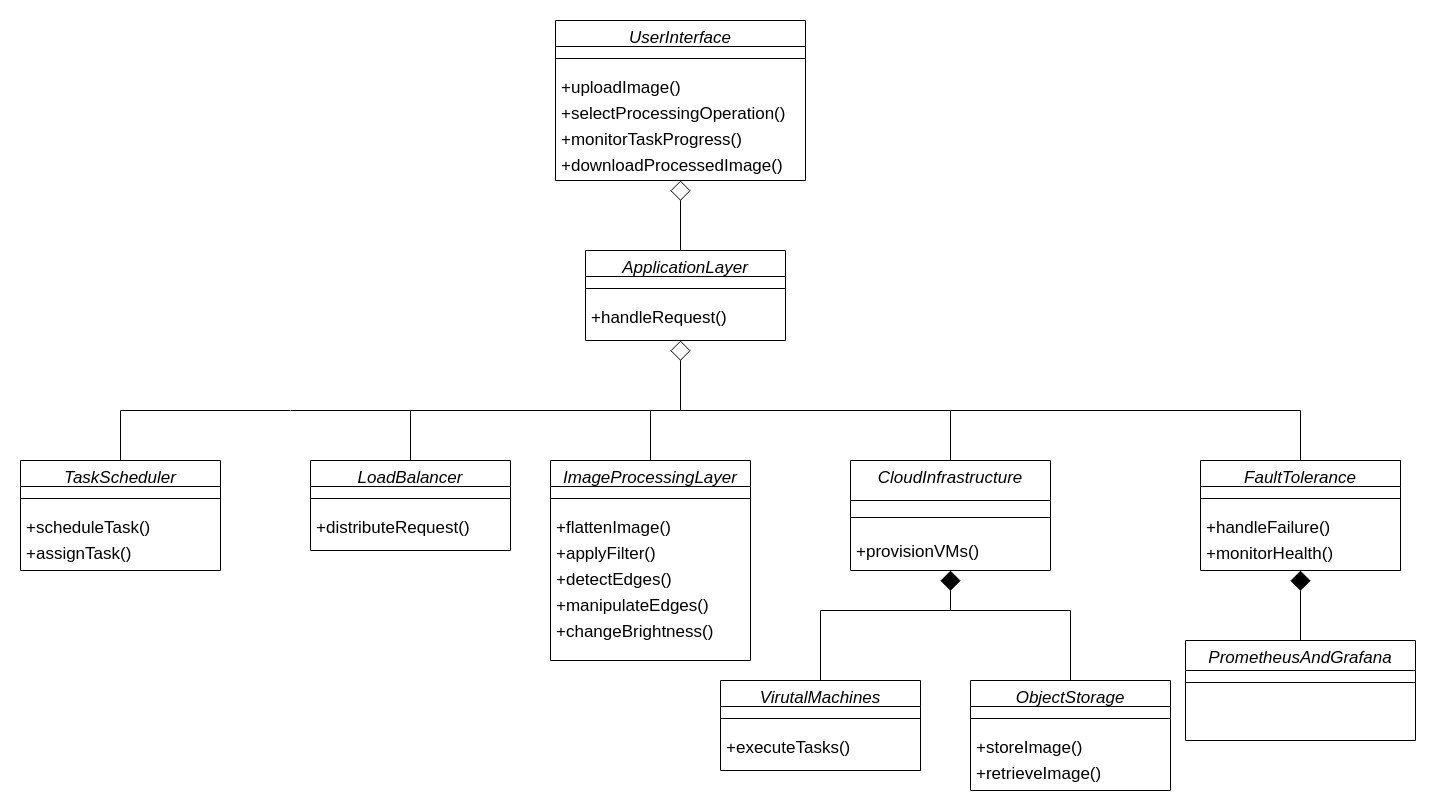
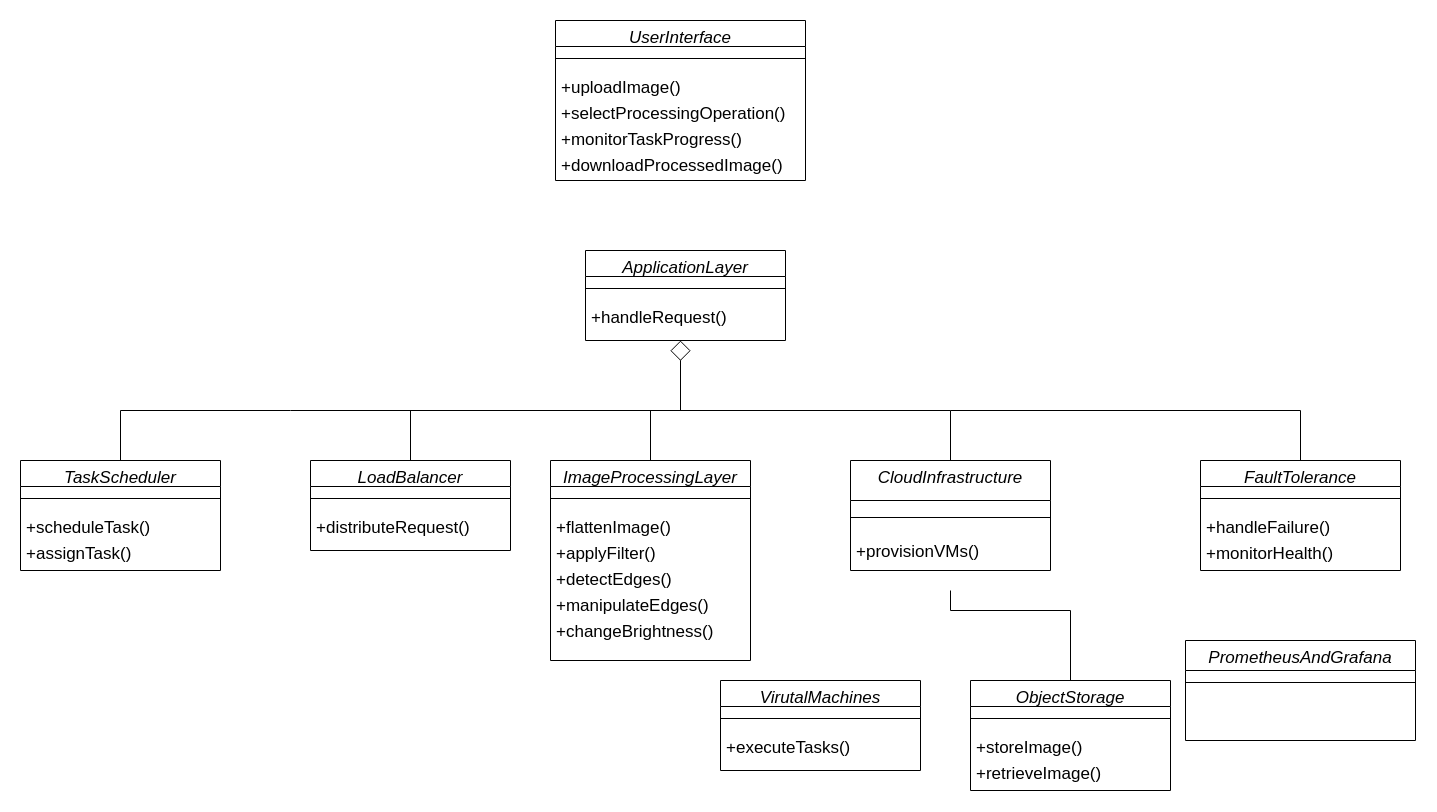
edge "ApplicationLayer" -> "UserInterface": removed
edge "VirutalMachines" -> "CloudInfrastructure": removed
edge "PrometheusAndGrafana" -> "FaultTolerance": removed
